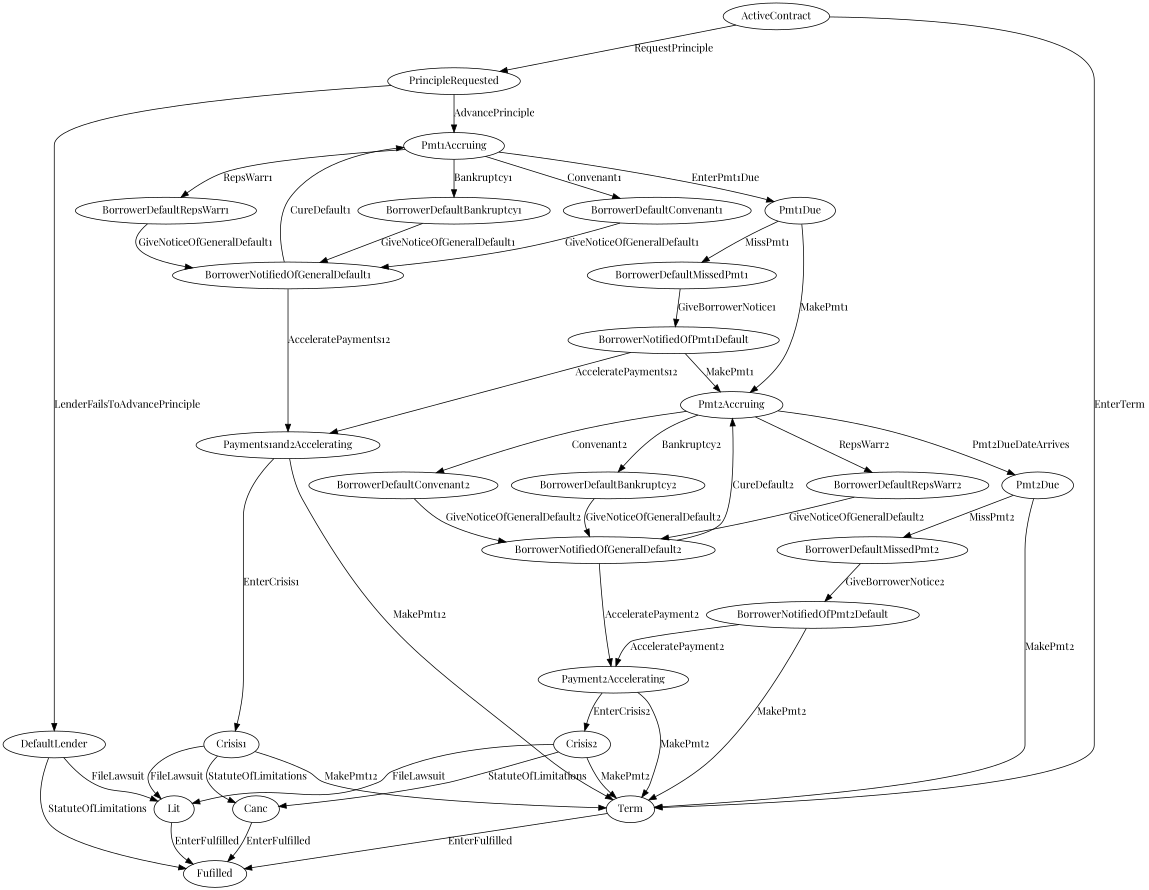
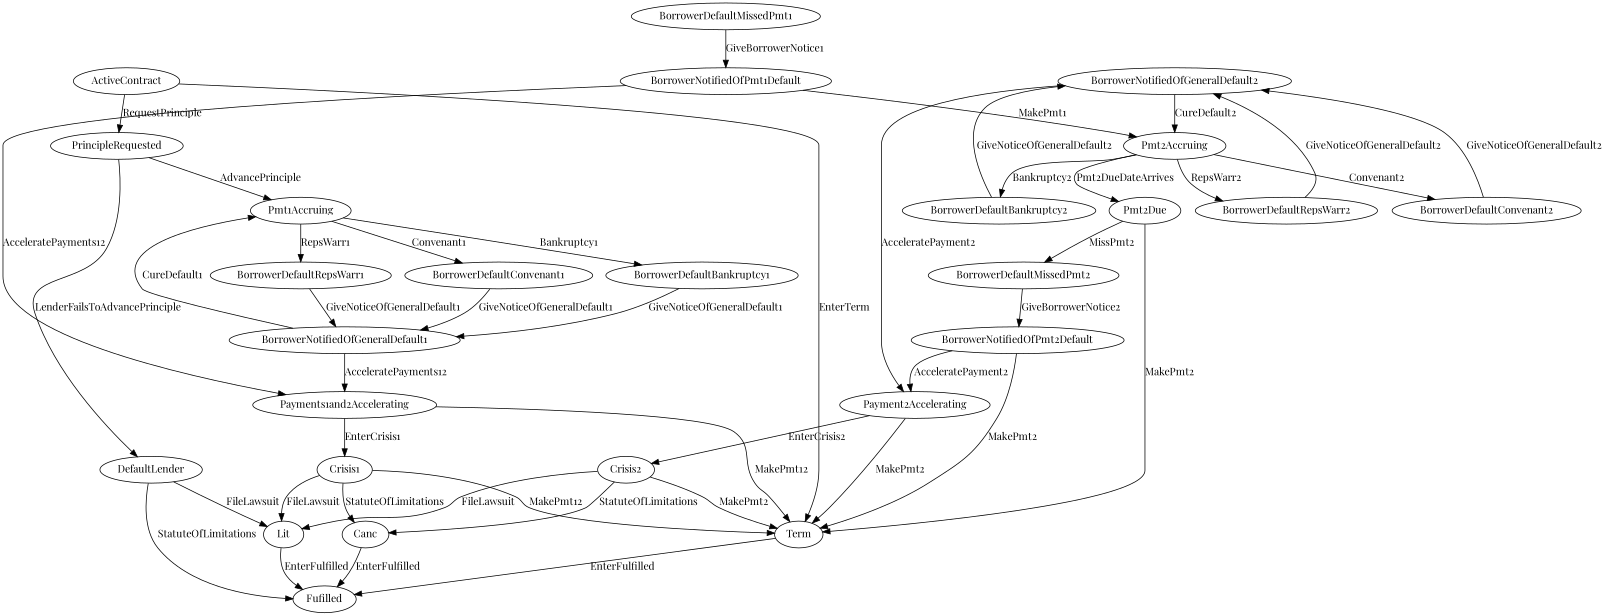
node "Pmt1Due": removed
